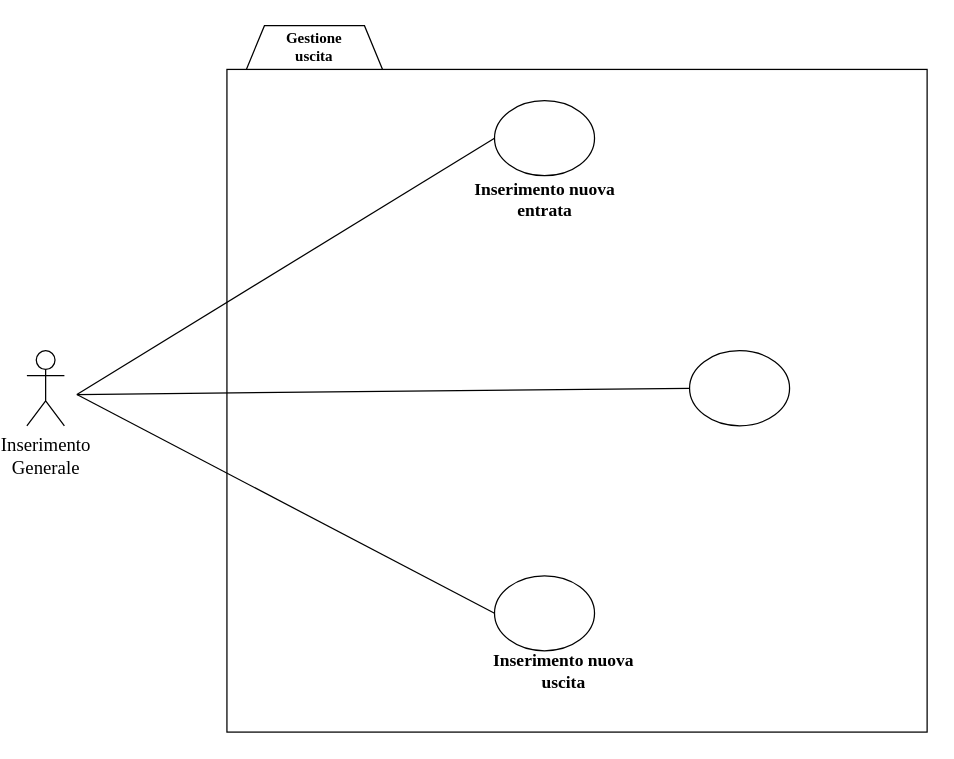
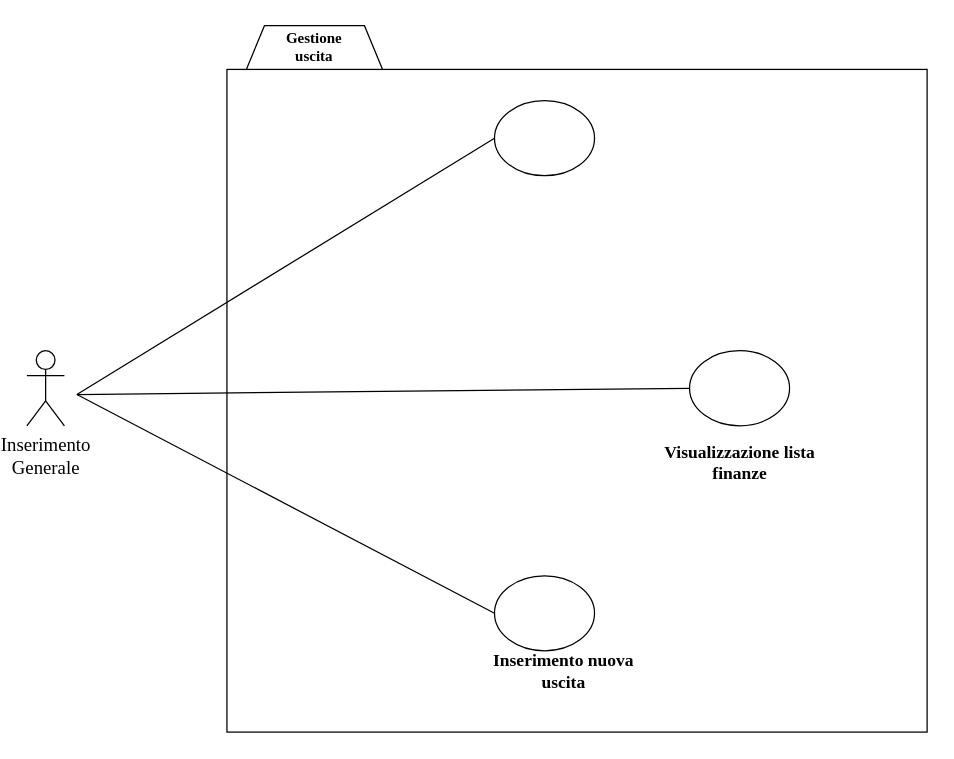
node "Inserimento nuova entrata": removed
node "Visualizzazione lista finanze": added
